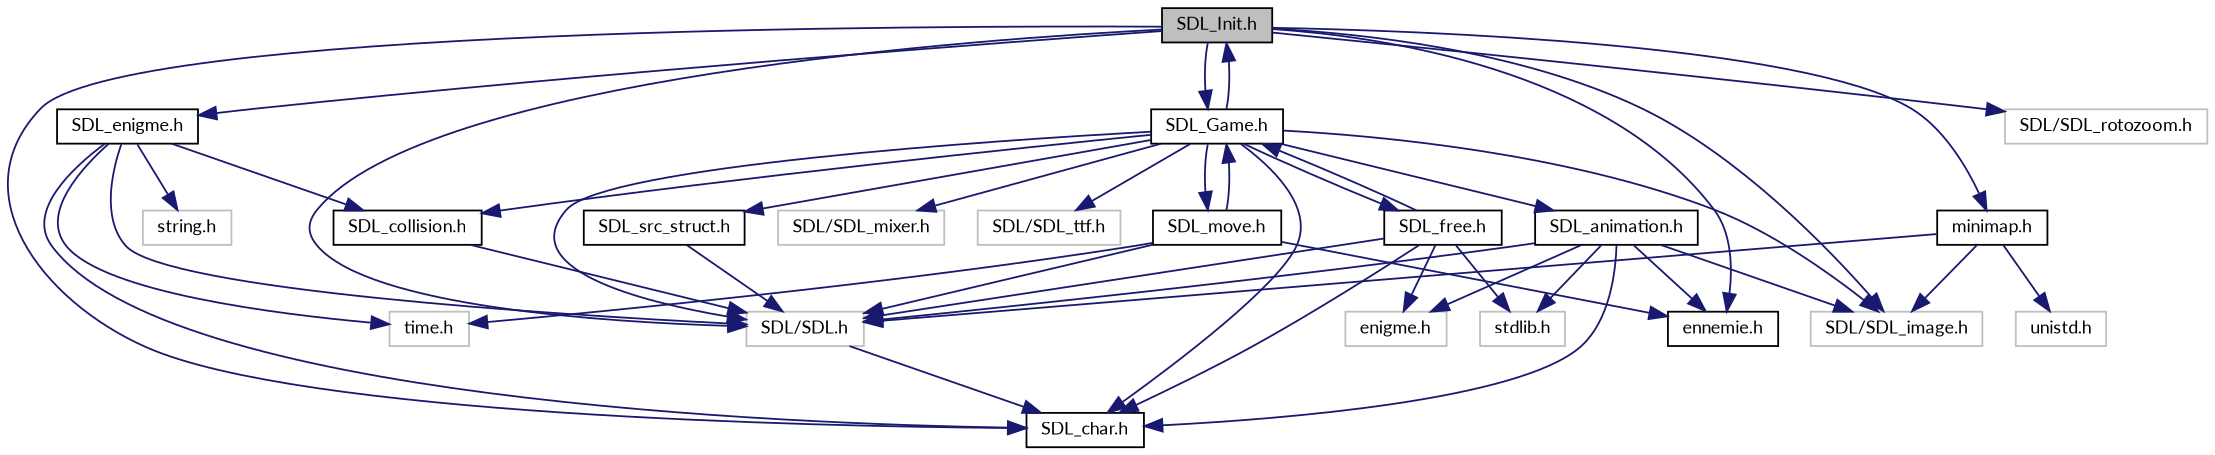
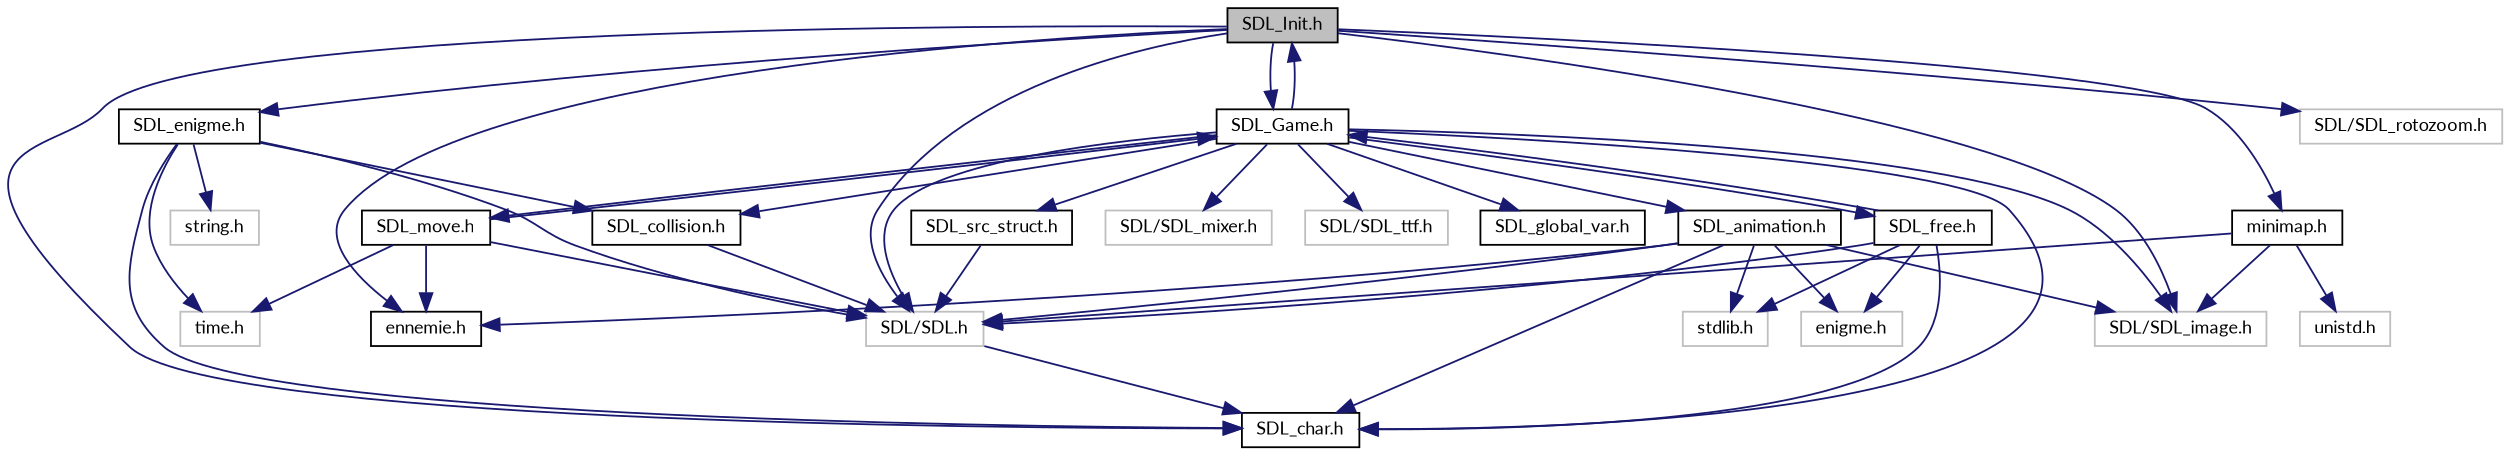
node "SDL_global_var.h": added
